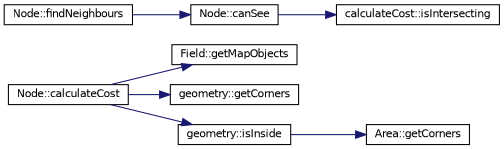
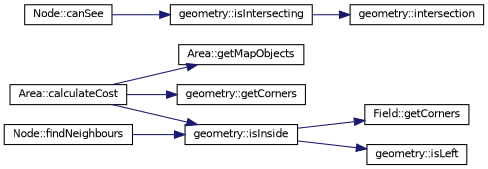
edge "Node::findNeighbours" -> "Node::canSee": now "Node::findNeighbours" -> "geometry::isInside"
node "geometry::intersection": added
node "calculateCost::isIntersecting": label "calculateCost::isIntersecting" -> "geometry::isIntersecting"
node "Field::getMapObjects": label "Field::getMapObjects" -> "Area::getMapObjects"
node "Node::calculateCost": label "Node::calculateCost" -> "Area::calculateCost"
node "Area::getCorners": label "Area::getCorners" -> "Field::getCorners"
node "geometry::isLeft": added
